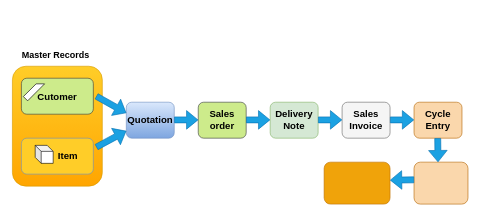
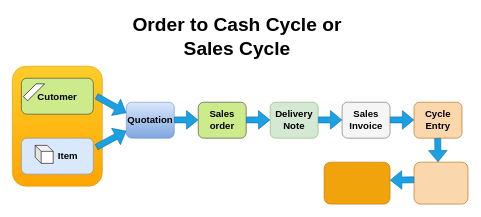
node "Order to Cash Cycle or Sales Cycle": added
node "Master Records": removed
node "Item": fillcolor #ffcd28 -> #dae8fc
